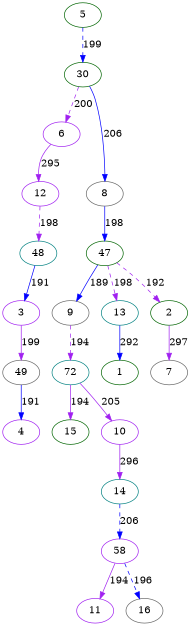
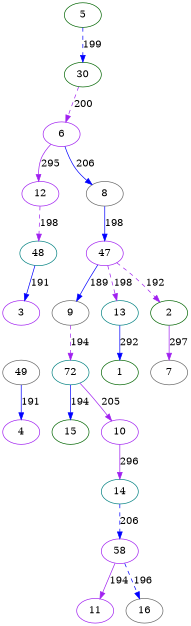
edge "30" -> "8": now "6" -> "8"
node "47": color darkgreen -> purple
edge "3" -> "49": removed, label "199"
edge "72" -> "15": color purple -> blue
